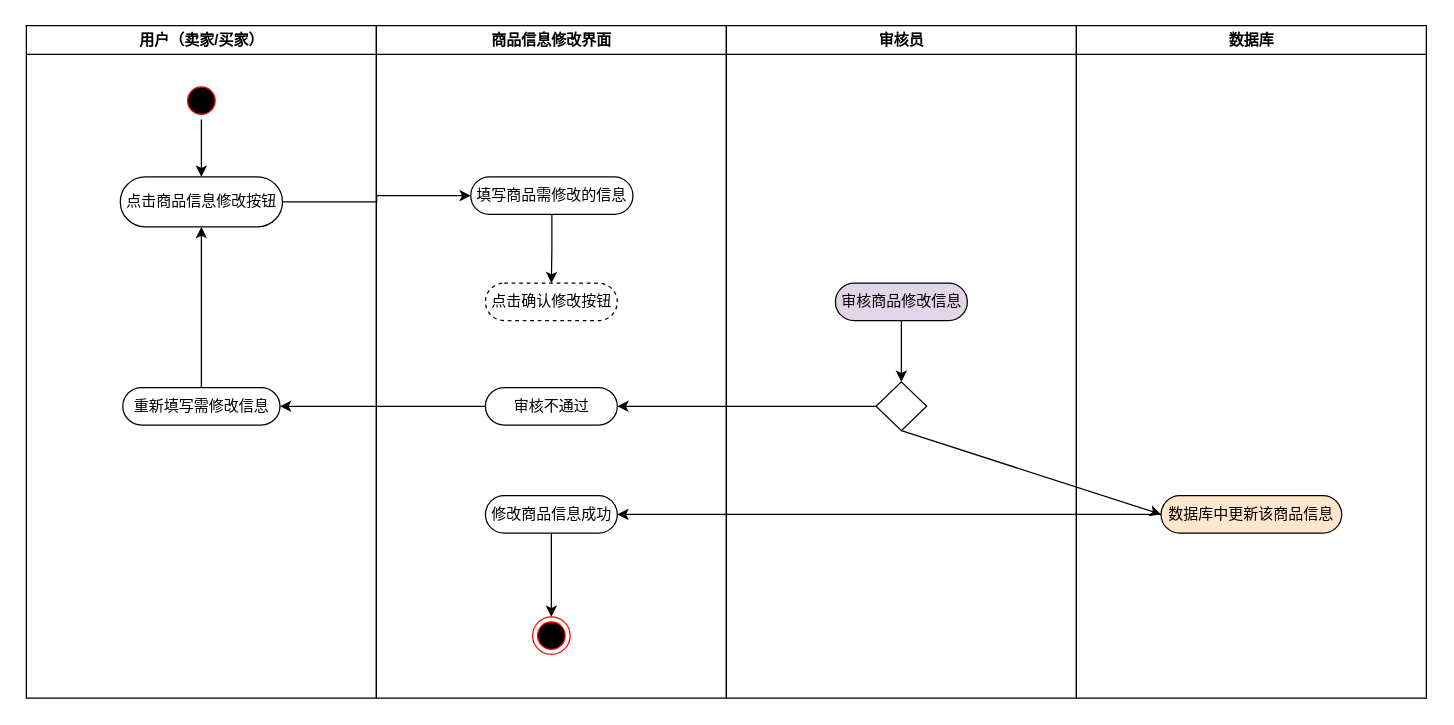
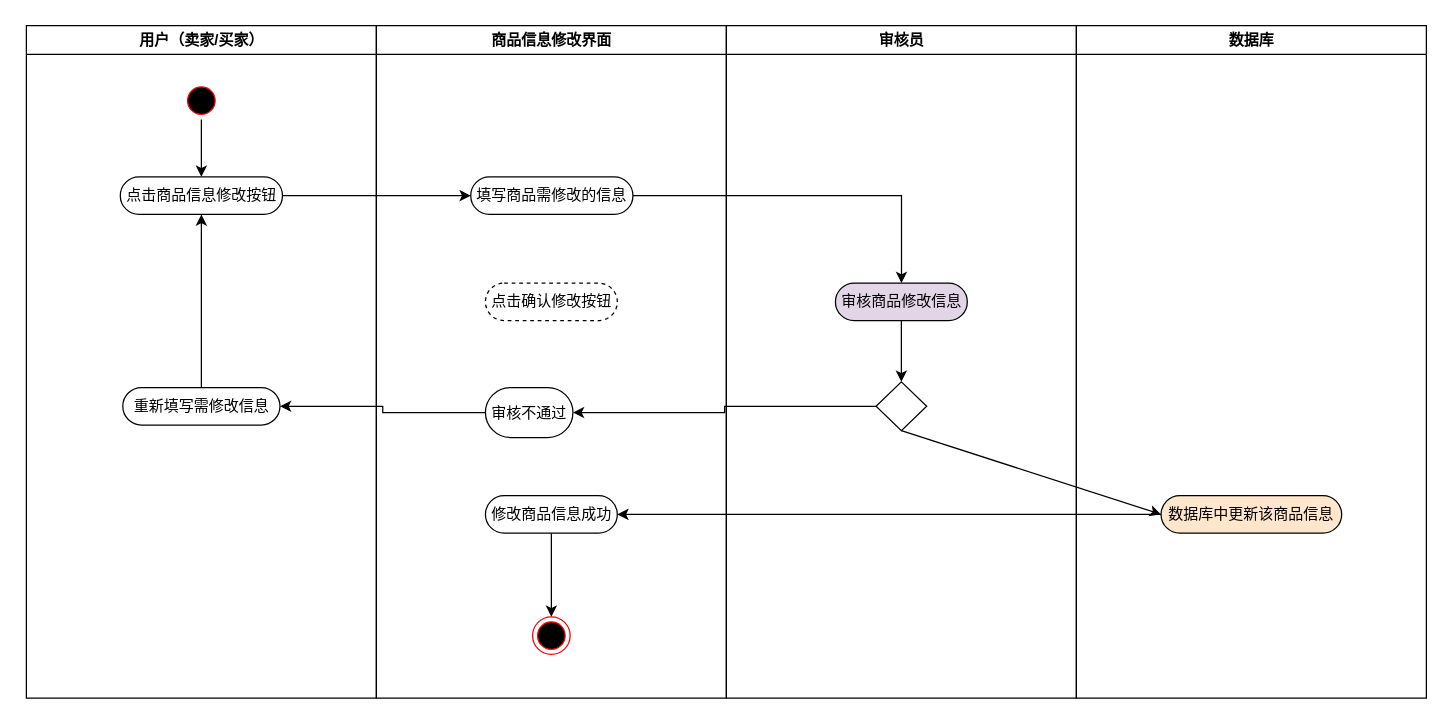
node "点击商品信息修改按钮": size 162x50 -> 162x38
edge "填写商品需修改的信息" -> "点击确认修改按钮": now "填写商品需修改的信息" -> "审核商品修改信息"
node "审核不通过": size 132x38 -> 88x50
